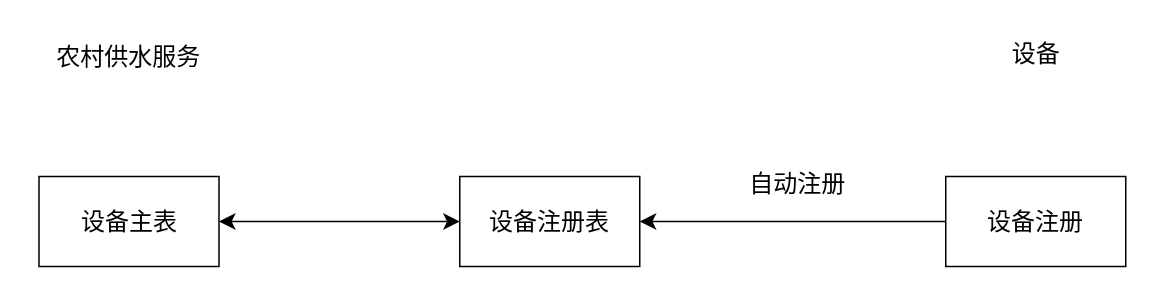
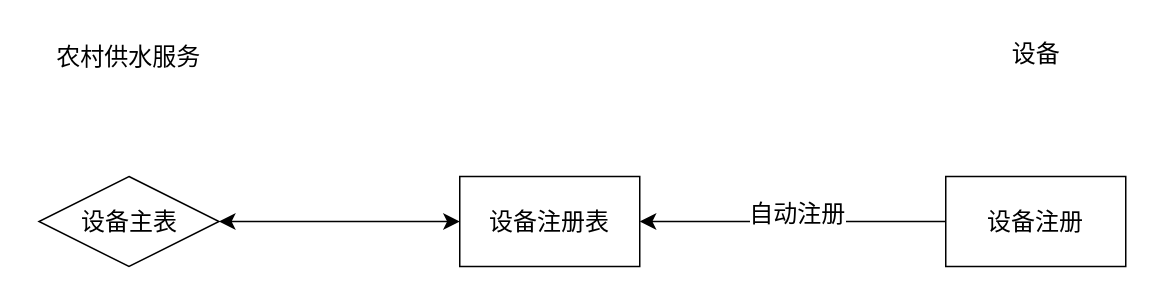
node "自动注册": moved (797, 183) -> (797, 213)
node "设备主表": shape rectangle -> diamond
